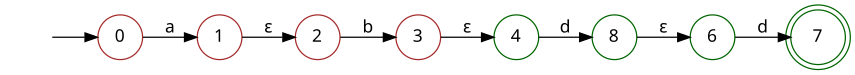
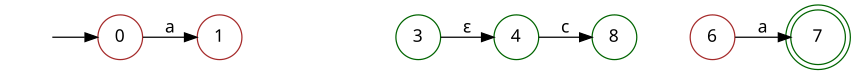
edge "4" -> "8": label "d" -> "c"
edge "6" -> "7": label "d" -> "a"
node "2": removed
node "3": color brown -> darkgreen
edge "8" -> "6": removed, label "ε"
node "6": color darkgreen -> brown
